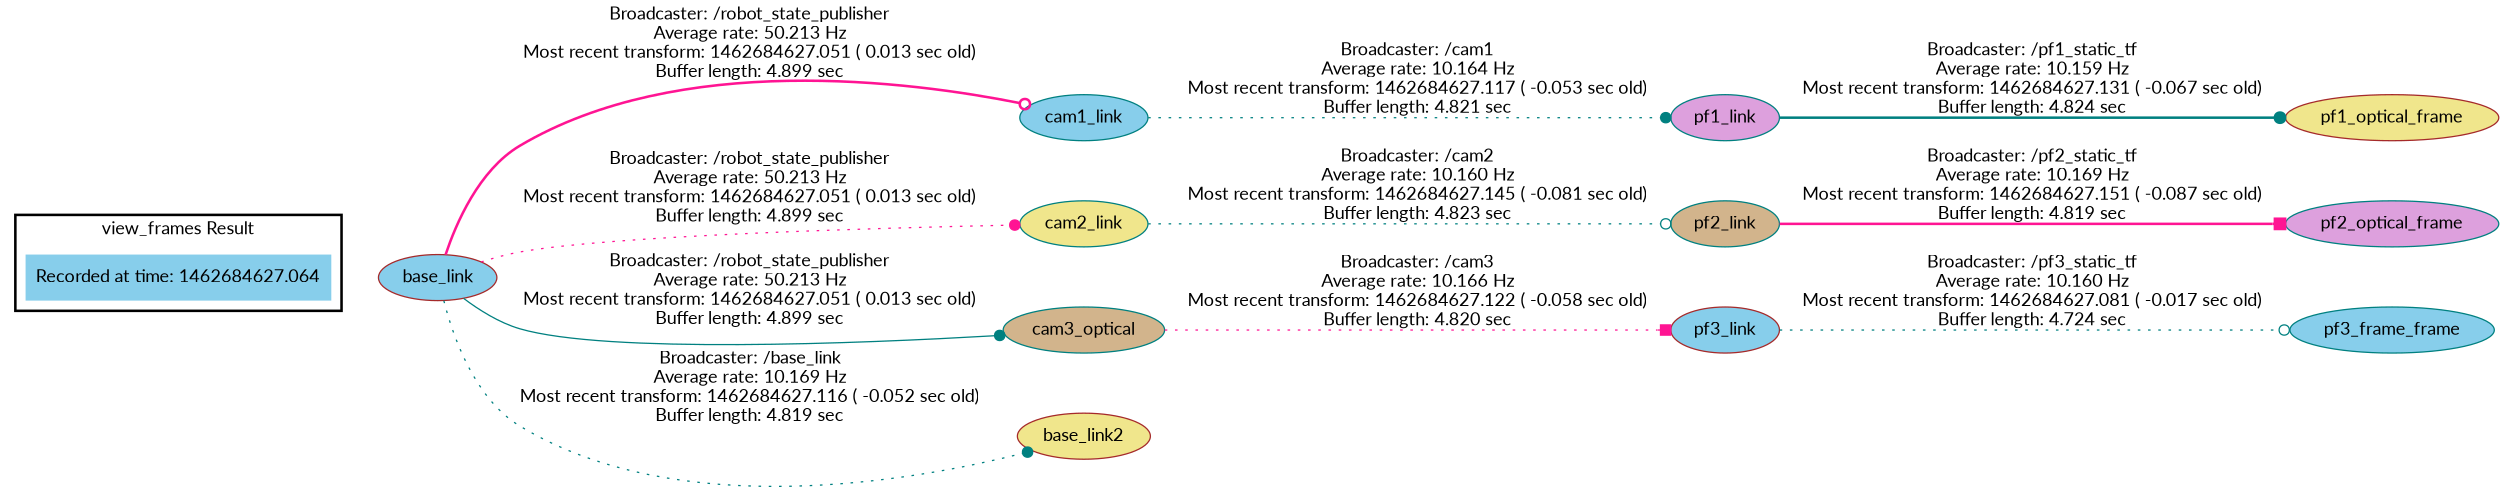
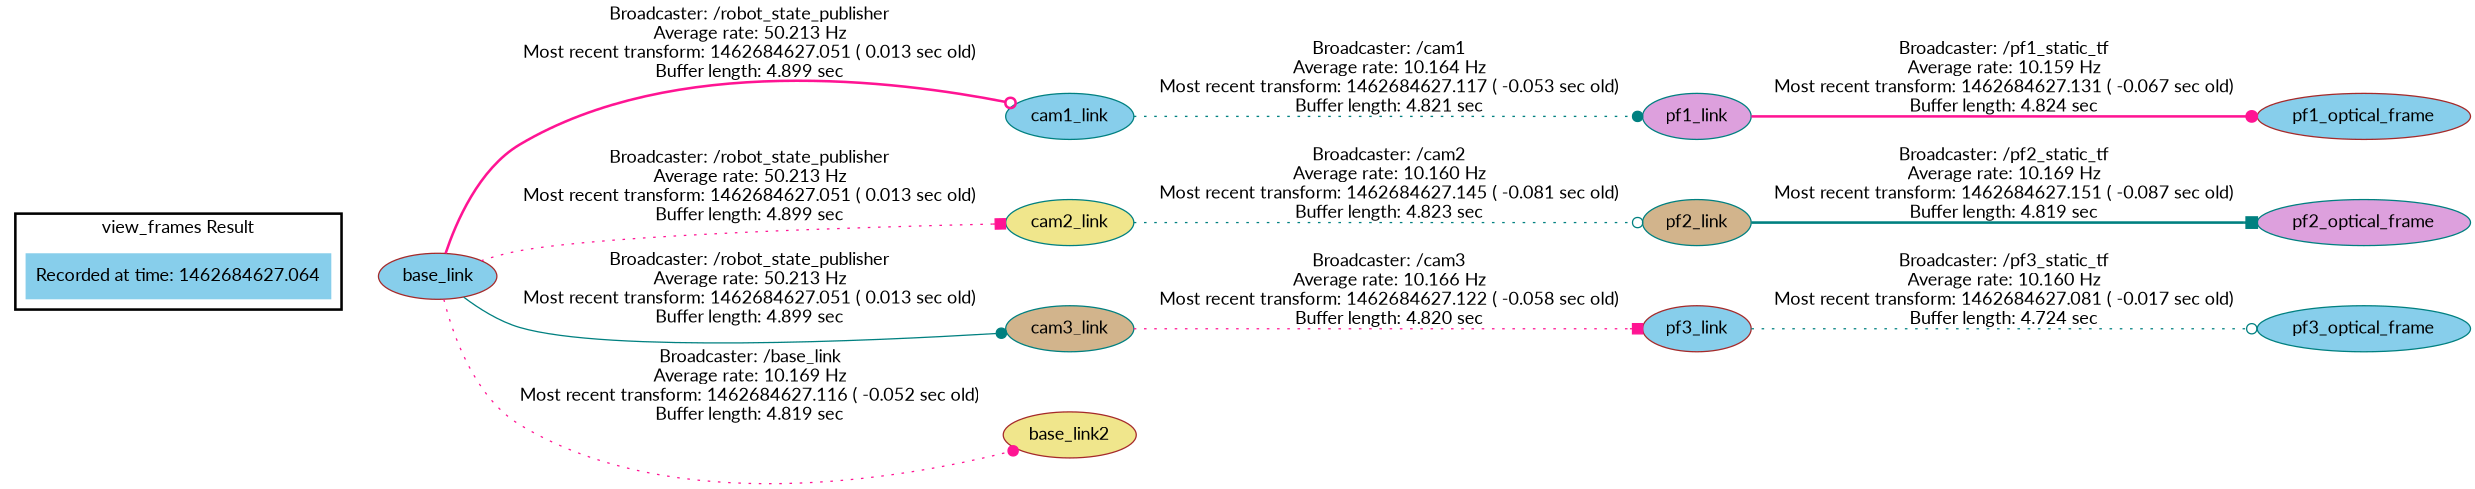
edge "pf1_link" -> "pf1_optical_frame": color teal -> deeppink
node "pf1_optical_frame": fillcolor khaki -> skyblue
edge "pf2_link" -> "pf2_optical_frame": color deeppink -> teal
edge "base_link" -> "cam2_link": arrowhead dot -> box
node "cam3_optical": label "cam3_optical" -> "cam3_link"
node "pf3_frame_frame": label "pf3_frame_frame" -> "pf3_optical_frame"
edge "base_link" -> "base_link2": color teal -> deeppink
